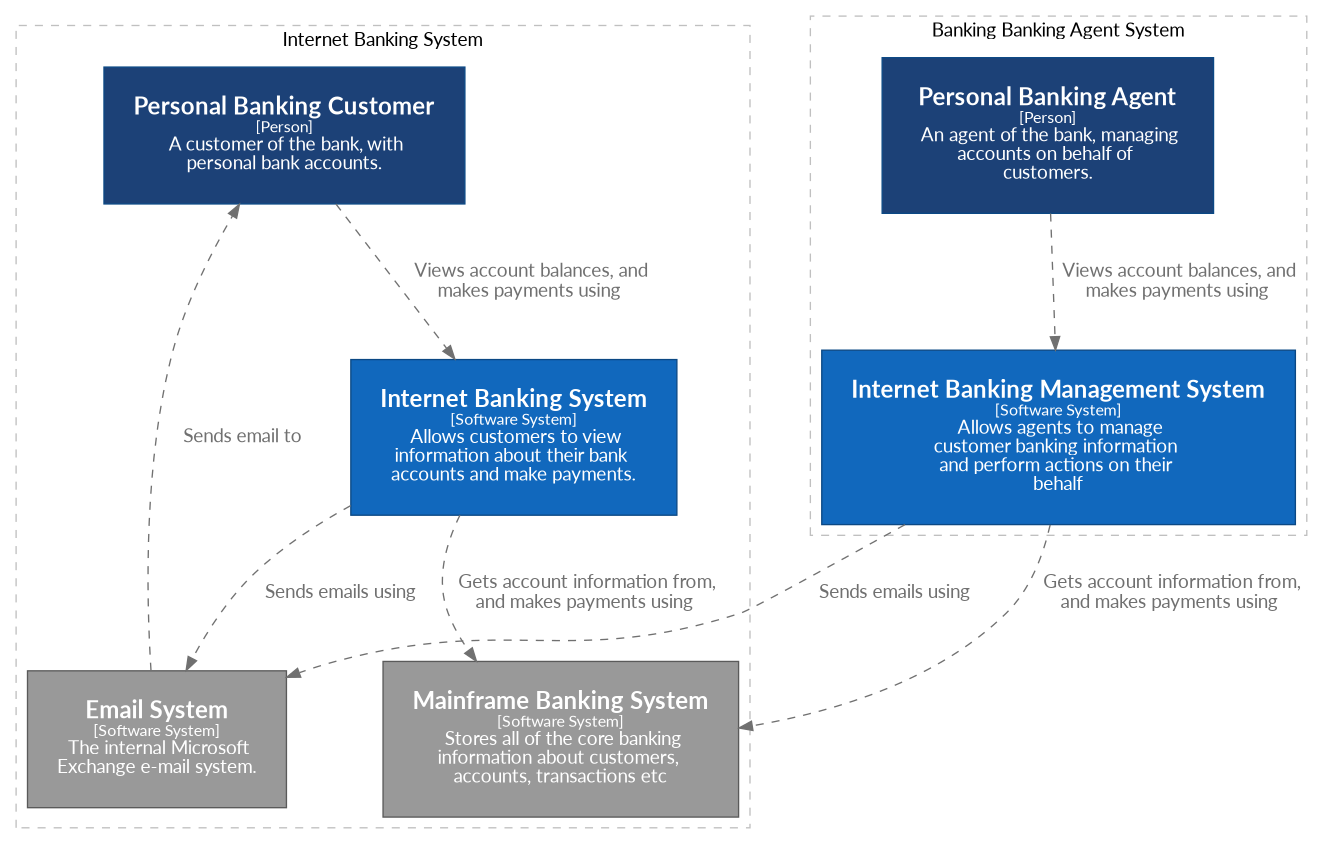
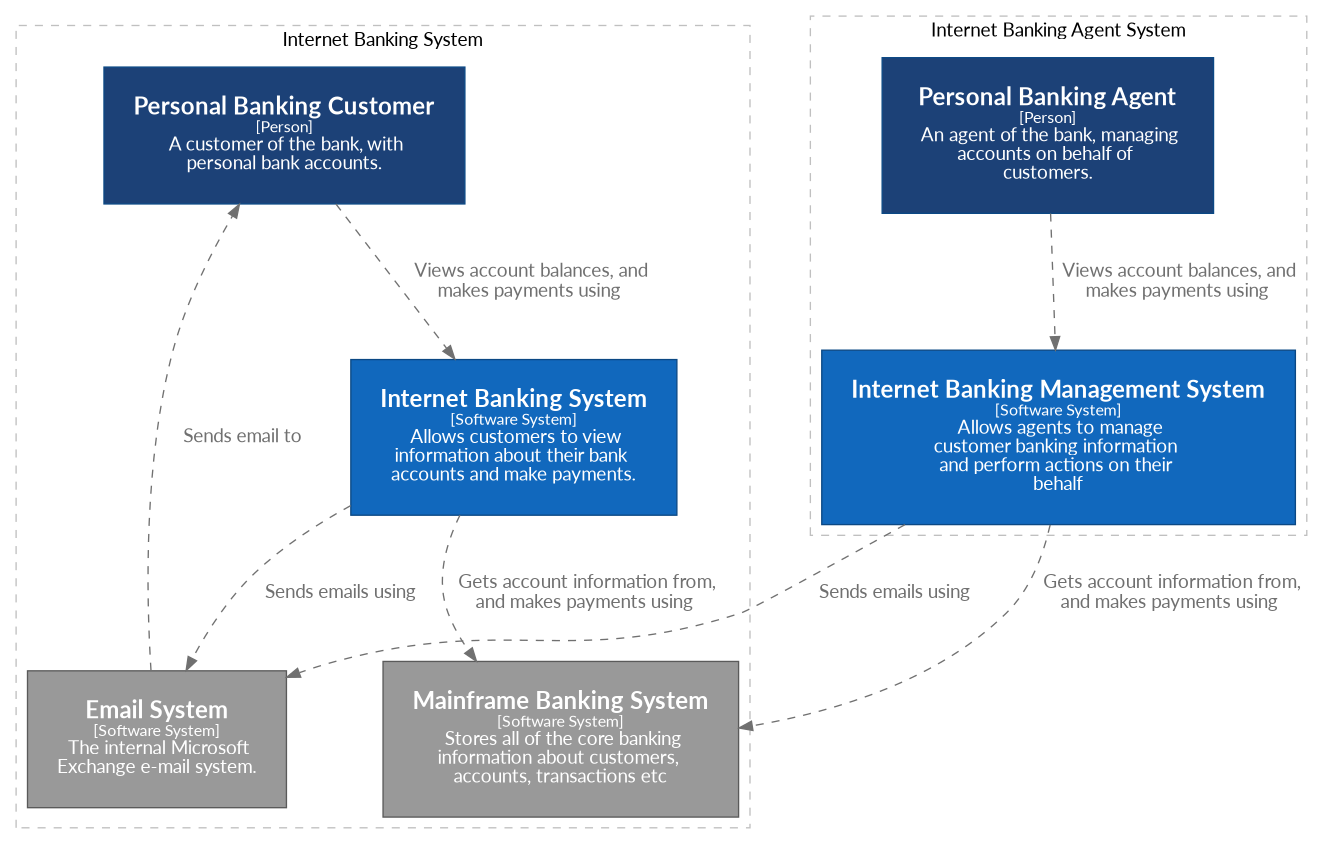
cluster "Banking Banking Agent System": label "Banking Banking Agent System" -> "Internet Banking Agent System"
